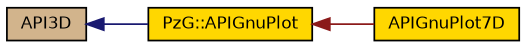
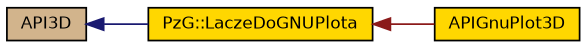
node "PzG::APIGnuPlot": label "PzG::APIGnuPlot" -> "PzG::LaczeDoGNUPlota"
node "APIGnuPlot7D": label "APIGnuPlot7D" -> "APIGnuPlot3D"
